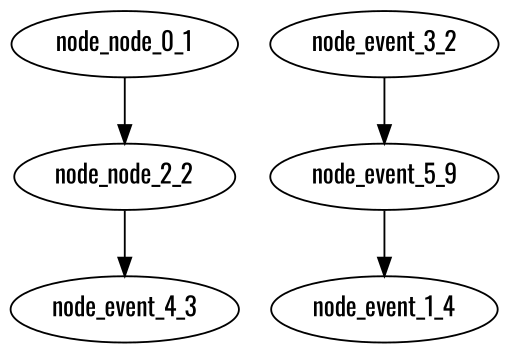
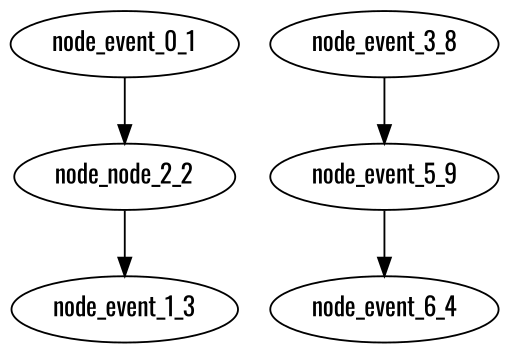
node "node_node_0_1": label "node_node_0_1" -> "node_event_0_1"
node "node_event_3_2": label "node_event_3_2" -> "node_event_3_8"
node "node_event_4_3": label "node_event_4_3" -> "node_event_1_3"
node "node_event_1_4": label "node_event_1_4" -> "node_event_6_4"
